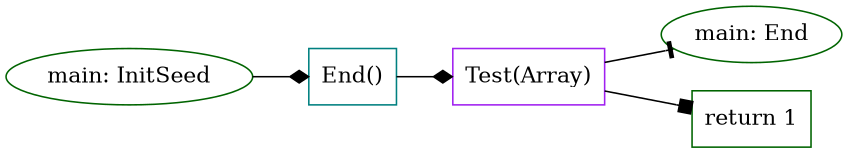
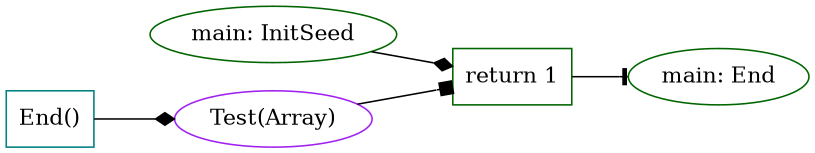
edge "Test(Array)" -> "main: End": now "return 1" -> "main: End"
edge "main: InitSeed" -> "End()": now "main: InitSeed" -> "return 1"
node "Test(Array)": shape box -> ellipse
